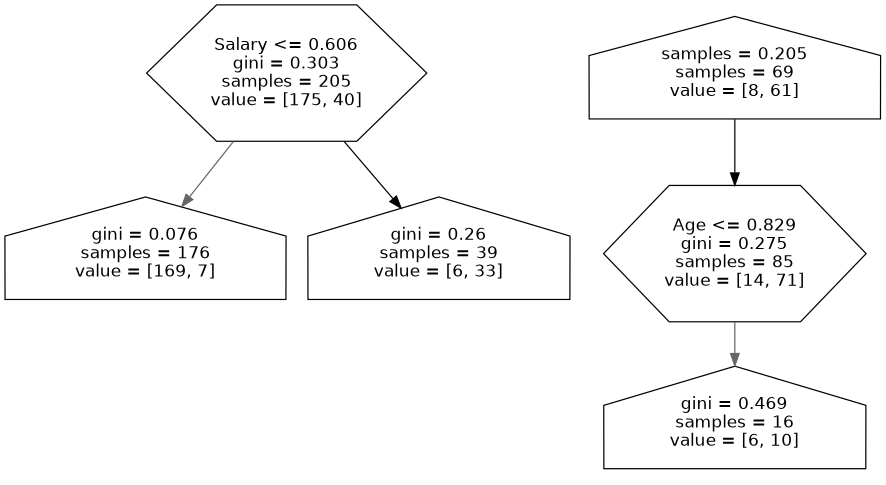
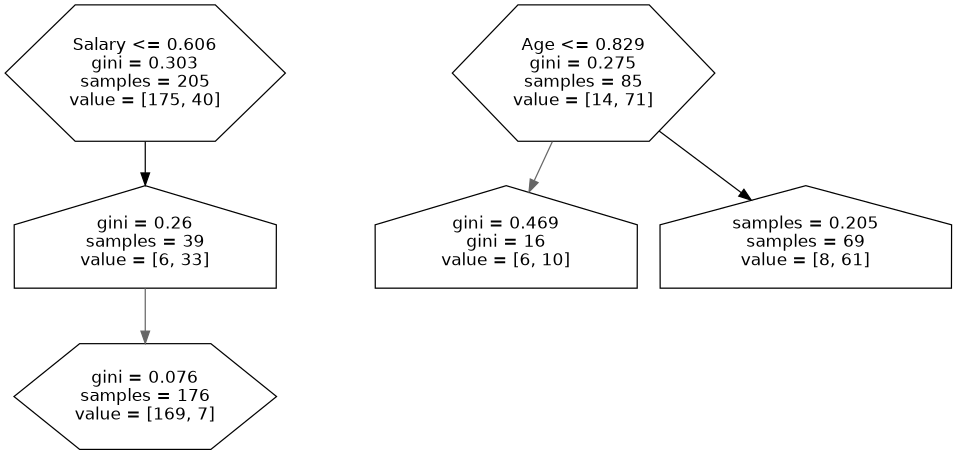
edge "samples = 0.205 samples = 69 value = [8, 61]" -> "Age <= 0.829 gini = 0.275 samples = 85 value = [14, 71]": reversed
edge "Salary <= 0.606 gini = 0.303 samples = 205 value = [175, 40]" -> "gini = 0.076 samples = 176 value = [169, 7]": now "gini = 0.26 samples = 39 value = [6, 33]" -> "gini = 0.076 samples = 176 value = [169, 7]"
node "gini = 0.076 samples = 176 value = [169, 7]": shape house -> hexagon
node "gini = 0.469 samples = 16 value = [6, 10]": label "gini = 0.469 samples = 16 value = [6, 10]" -> "gini = 0.469 gini = 16 value = [6, 10]"
